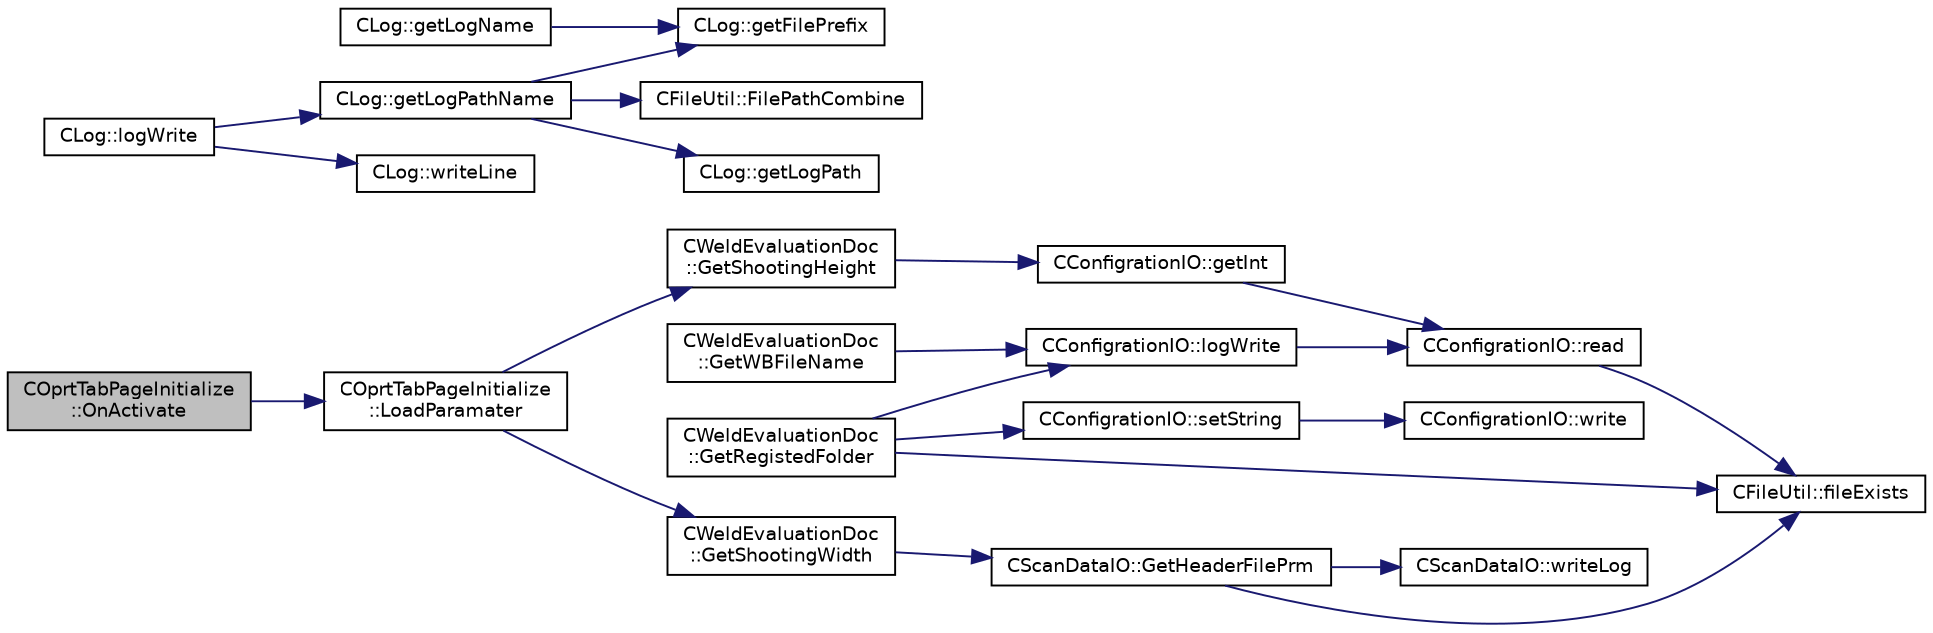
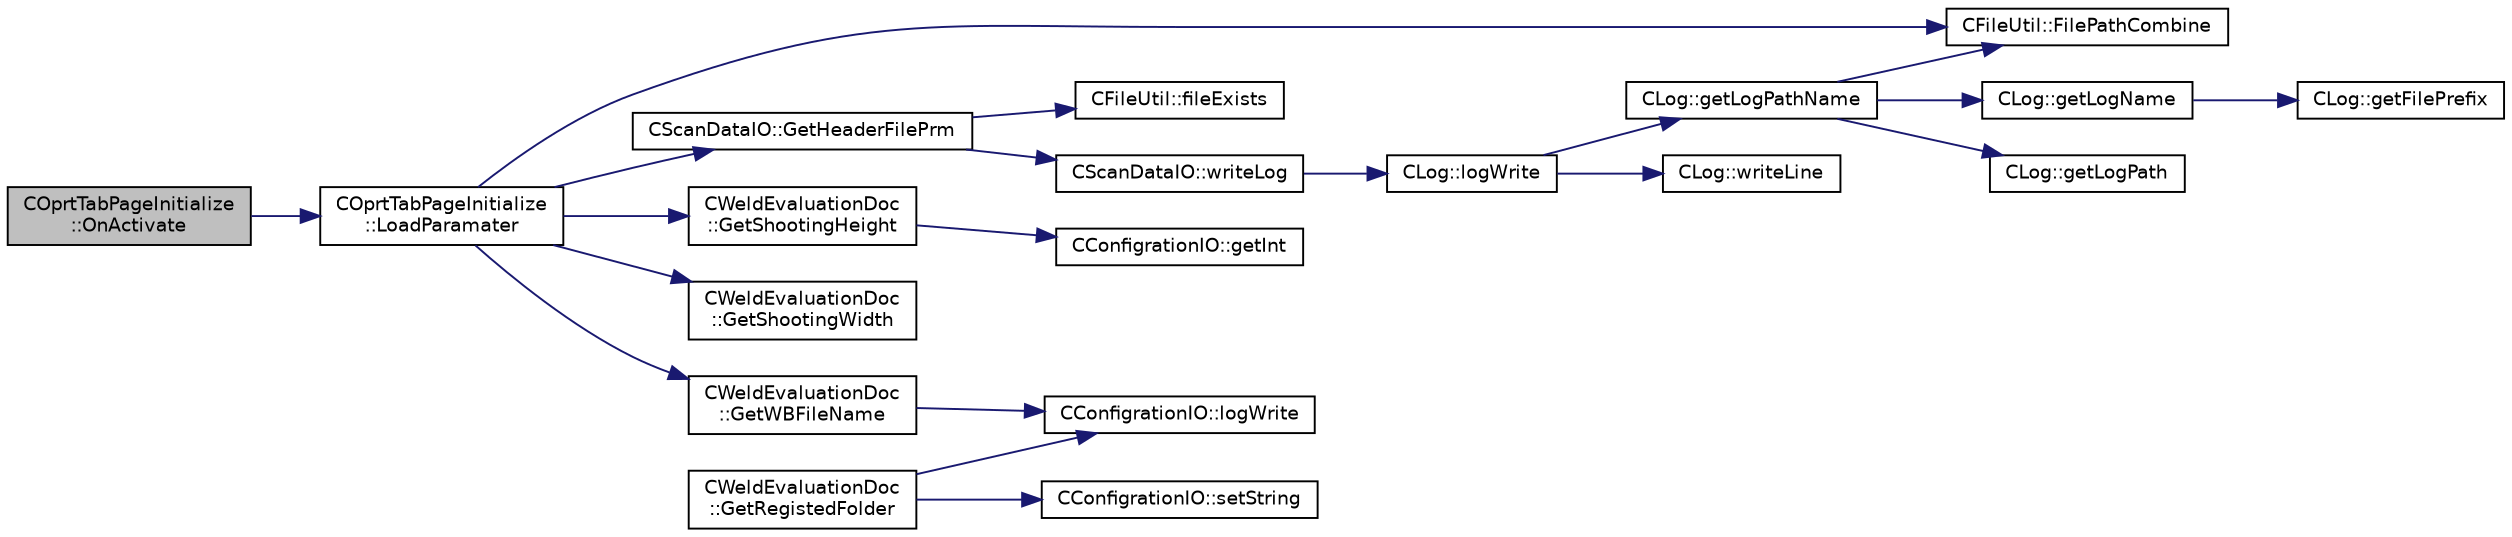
edge "COprtTabPageInitialize ::LoadParamater" -> "CFileUtil::FilePathCombine": added
edge "CLog::getLogPathName" -> "CLog::getFilePrefix": now "CLog::getLogPathName" -> "CLog::getLogName"
edge "CScanDataIO::writeLog" -> "CLog::logWrite": added
edge "COprtTabPageInitialize ::LoadParamater" -> "CWeldEvaluationDoc ::GetWBFileName": added
node "CConfigrationIO::read": removed
node "CConfigrationIO::write": removed
edge "CWeldEvaluationDoc ::GetRegistedFolder" -> "CFileUtil::fileExists": removed
edge "CWeldEvaluationDoc ::GetShootingWidth" -> "CScanDataIO::GetHeaderFilePrm": now "COprtTabPageInitialize ::LoadParamater" -> "CScanDataIO::GetHeaderFilePrm"
